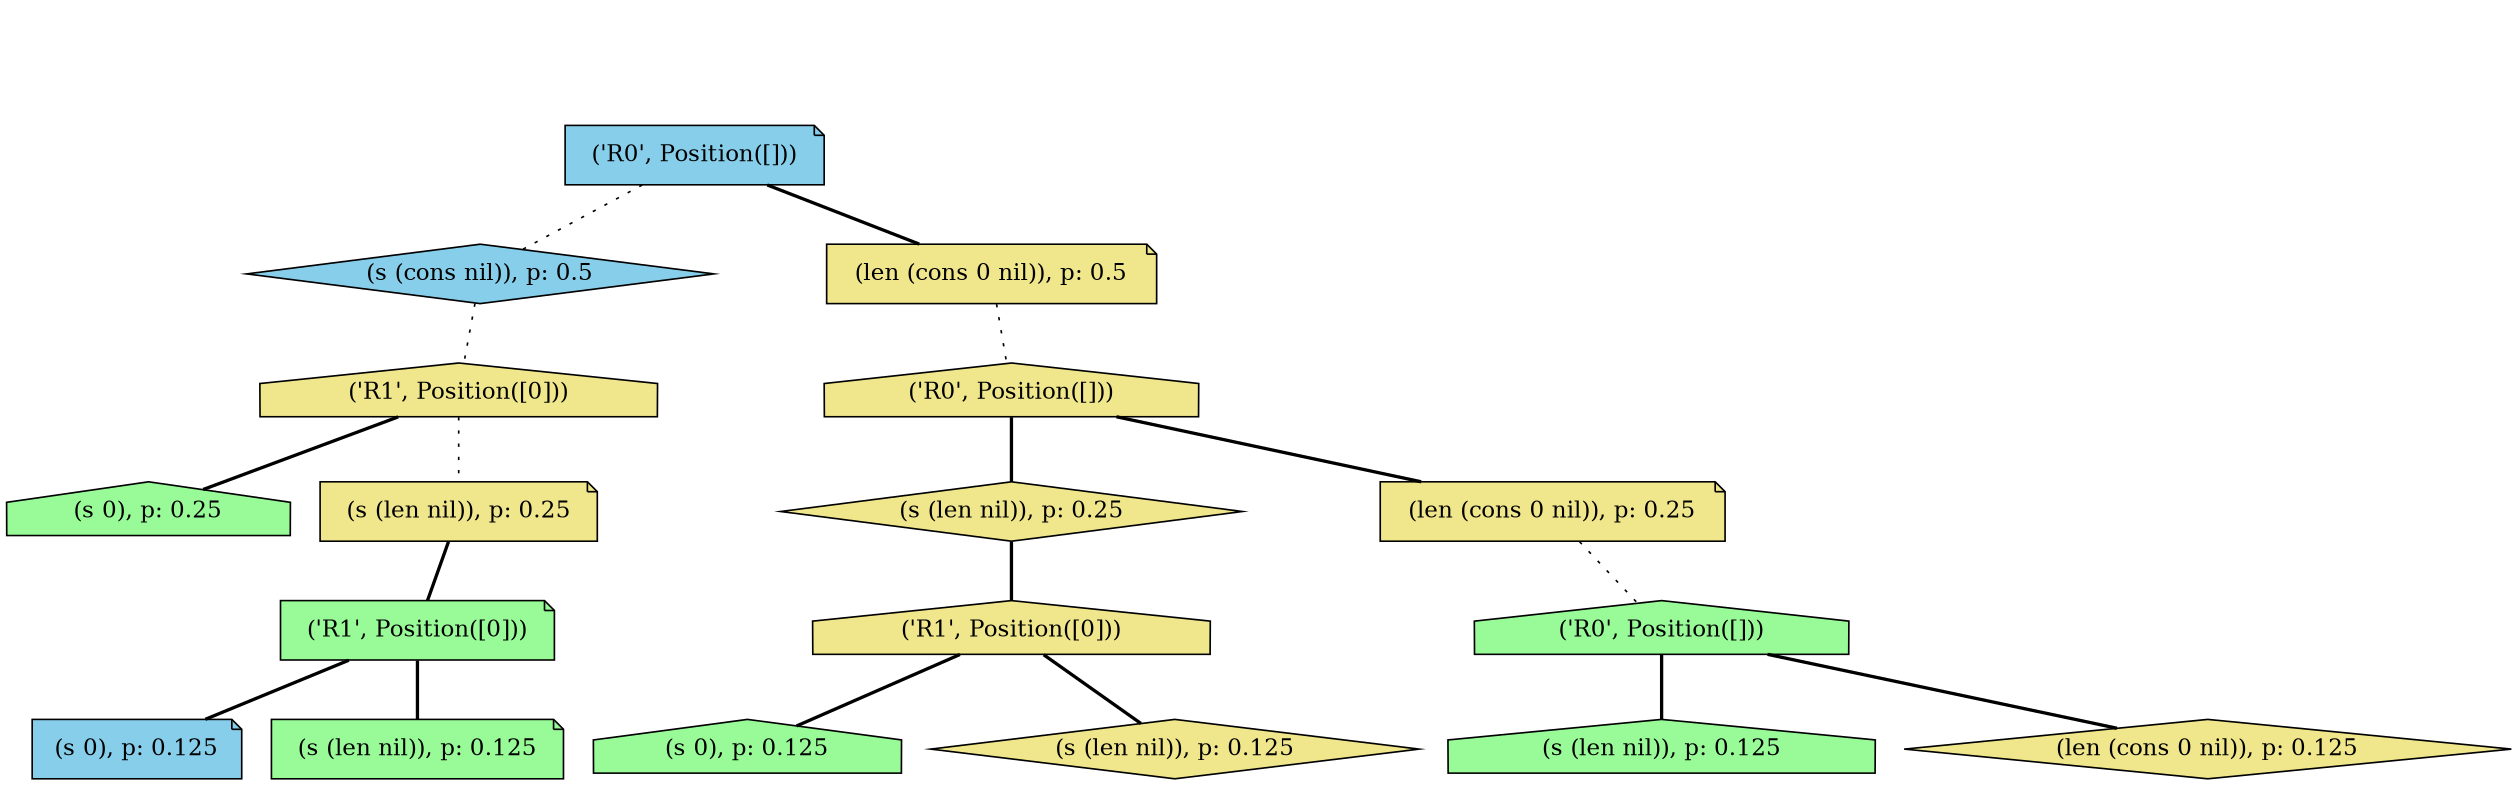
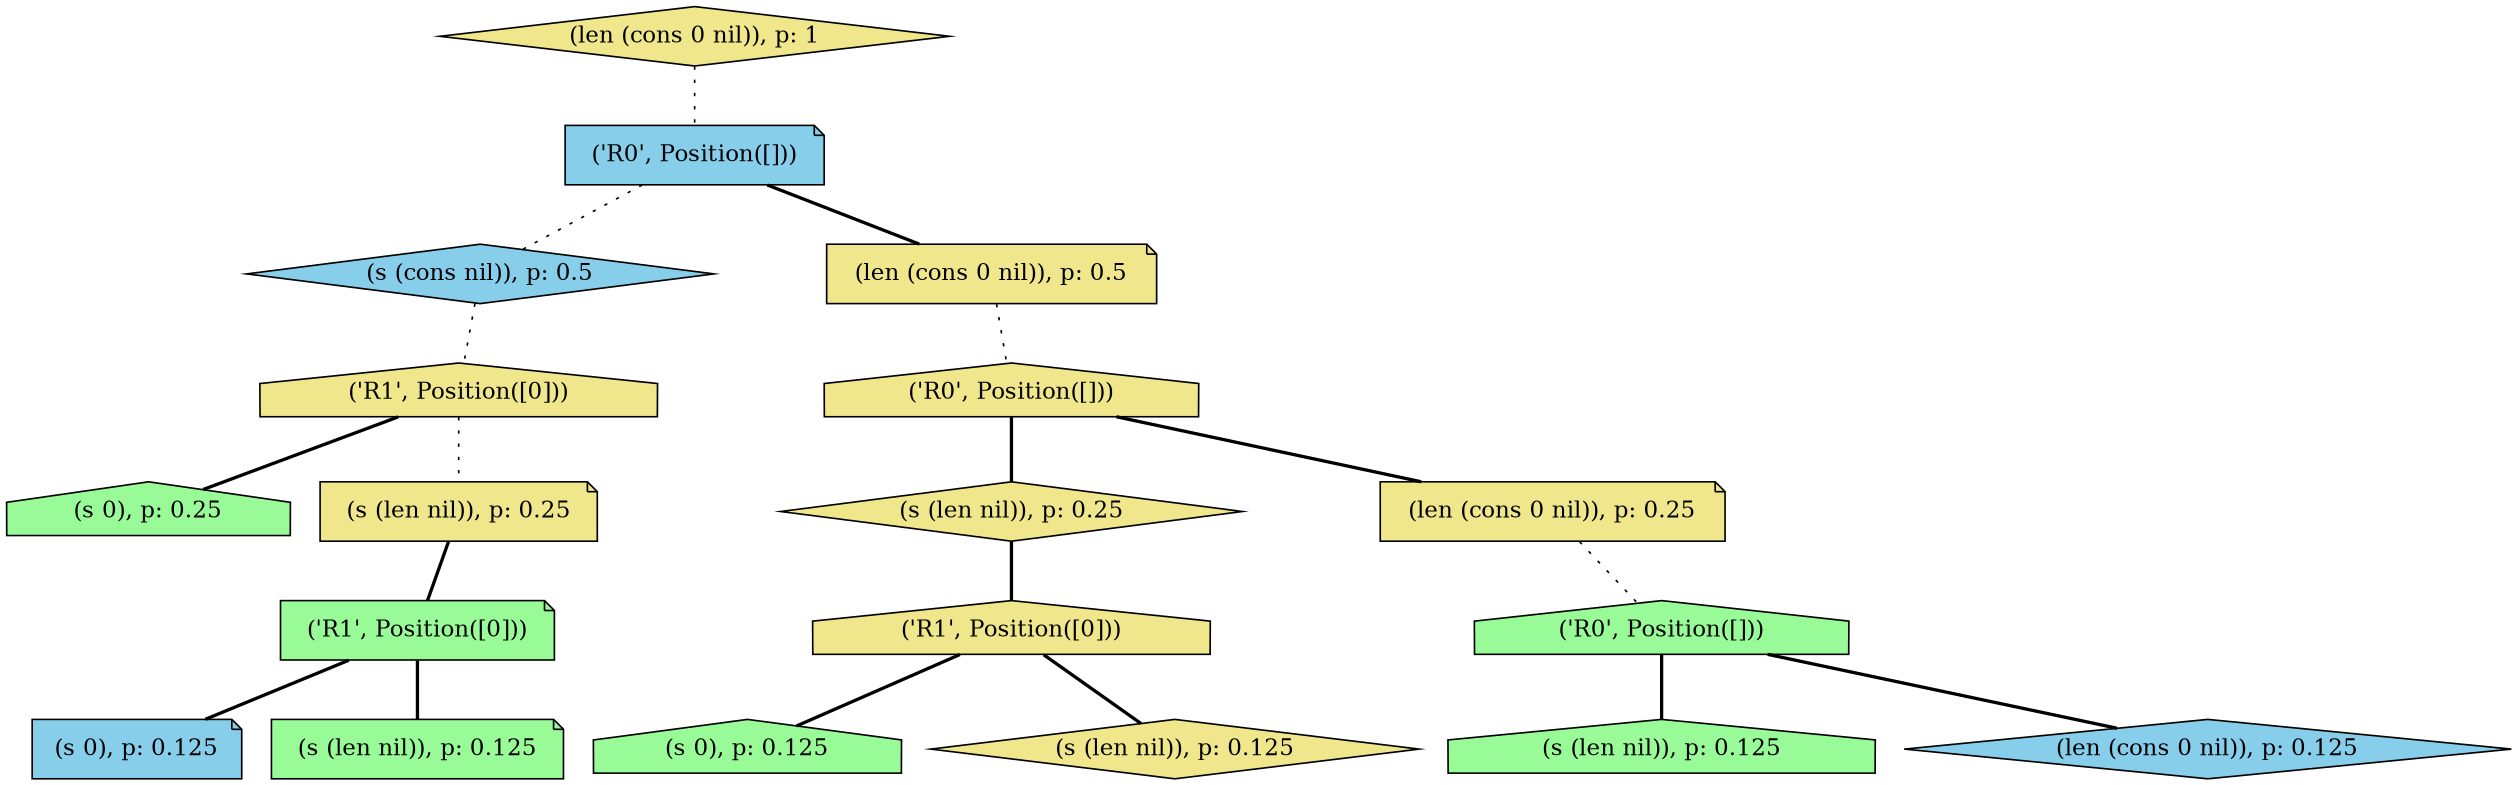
node "(len (cons 0 nil)), p: 1": added
node "(len (cons 0 nil)), p: 0.125": fillcolor khaki -> skyblue
